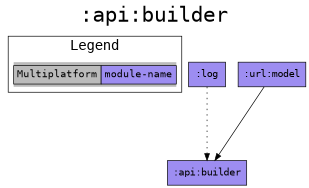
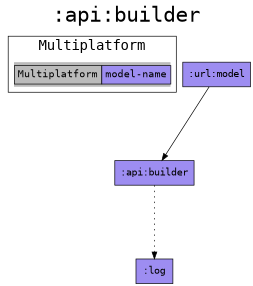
cluster "Legend": label "Legend" -> "Multiplatform"
node "Multiplatform": text "module-name" -> "model-name"
edge ":log" -> ":api:builder": reversed
